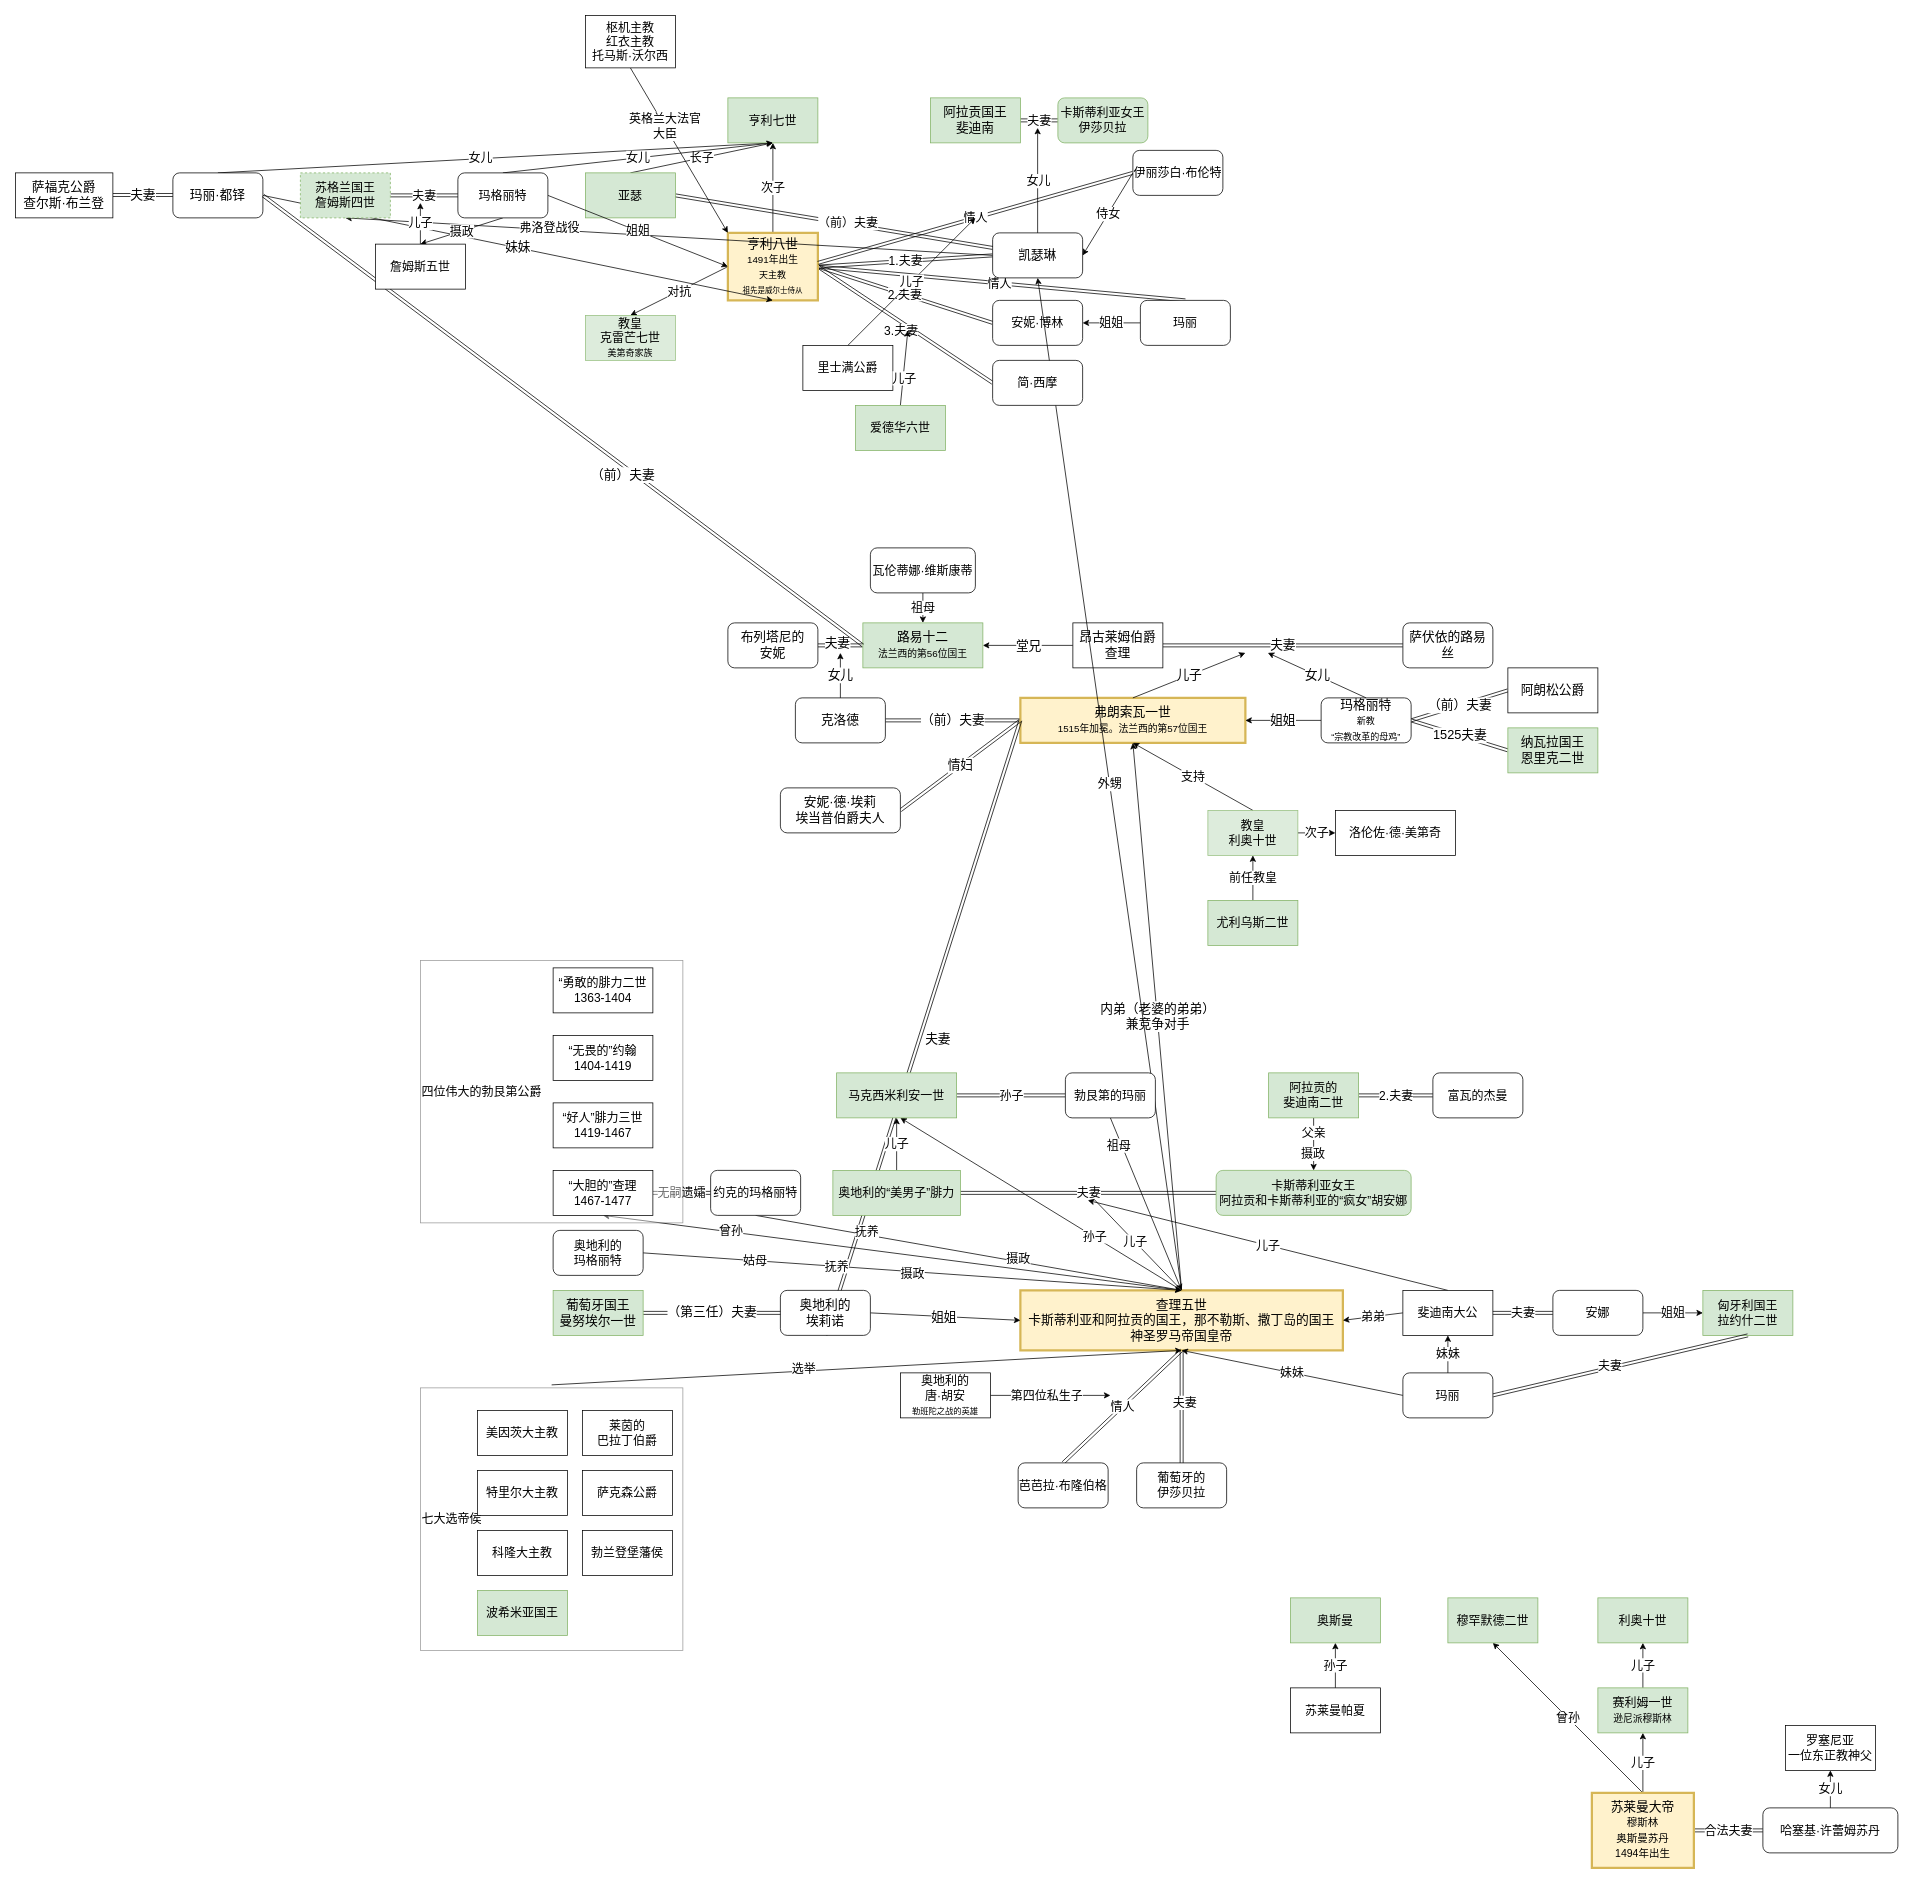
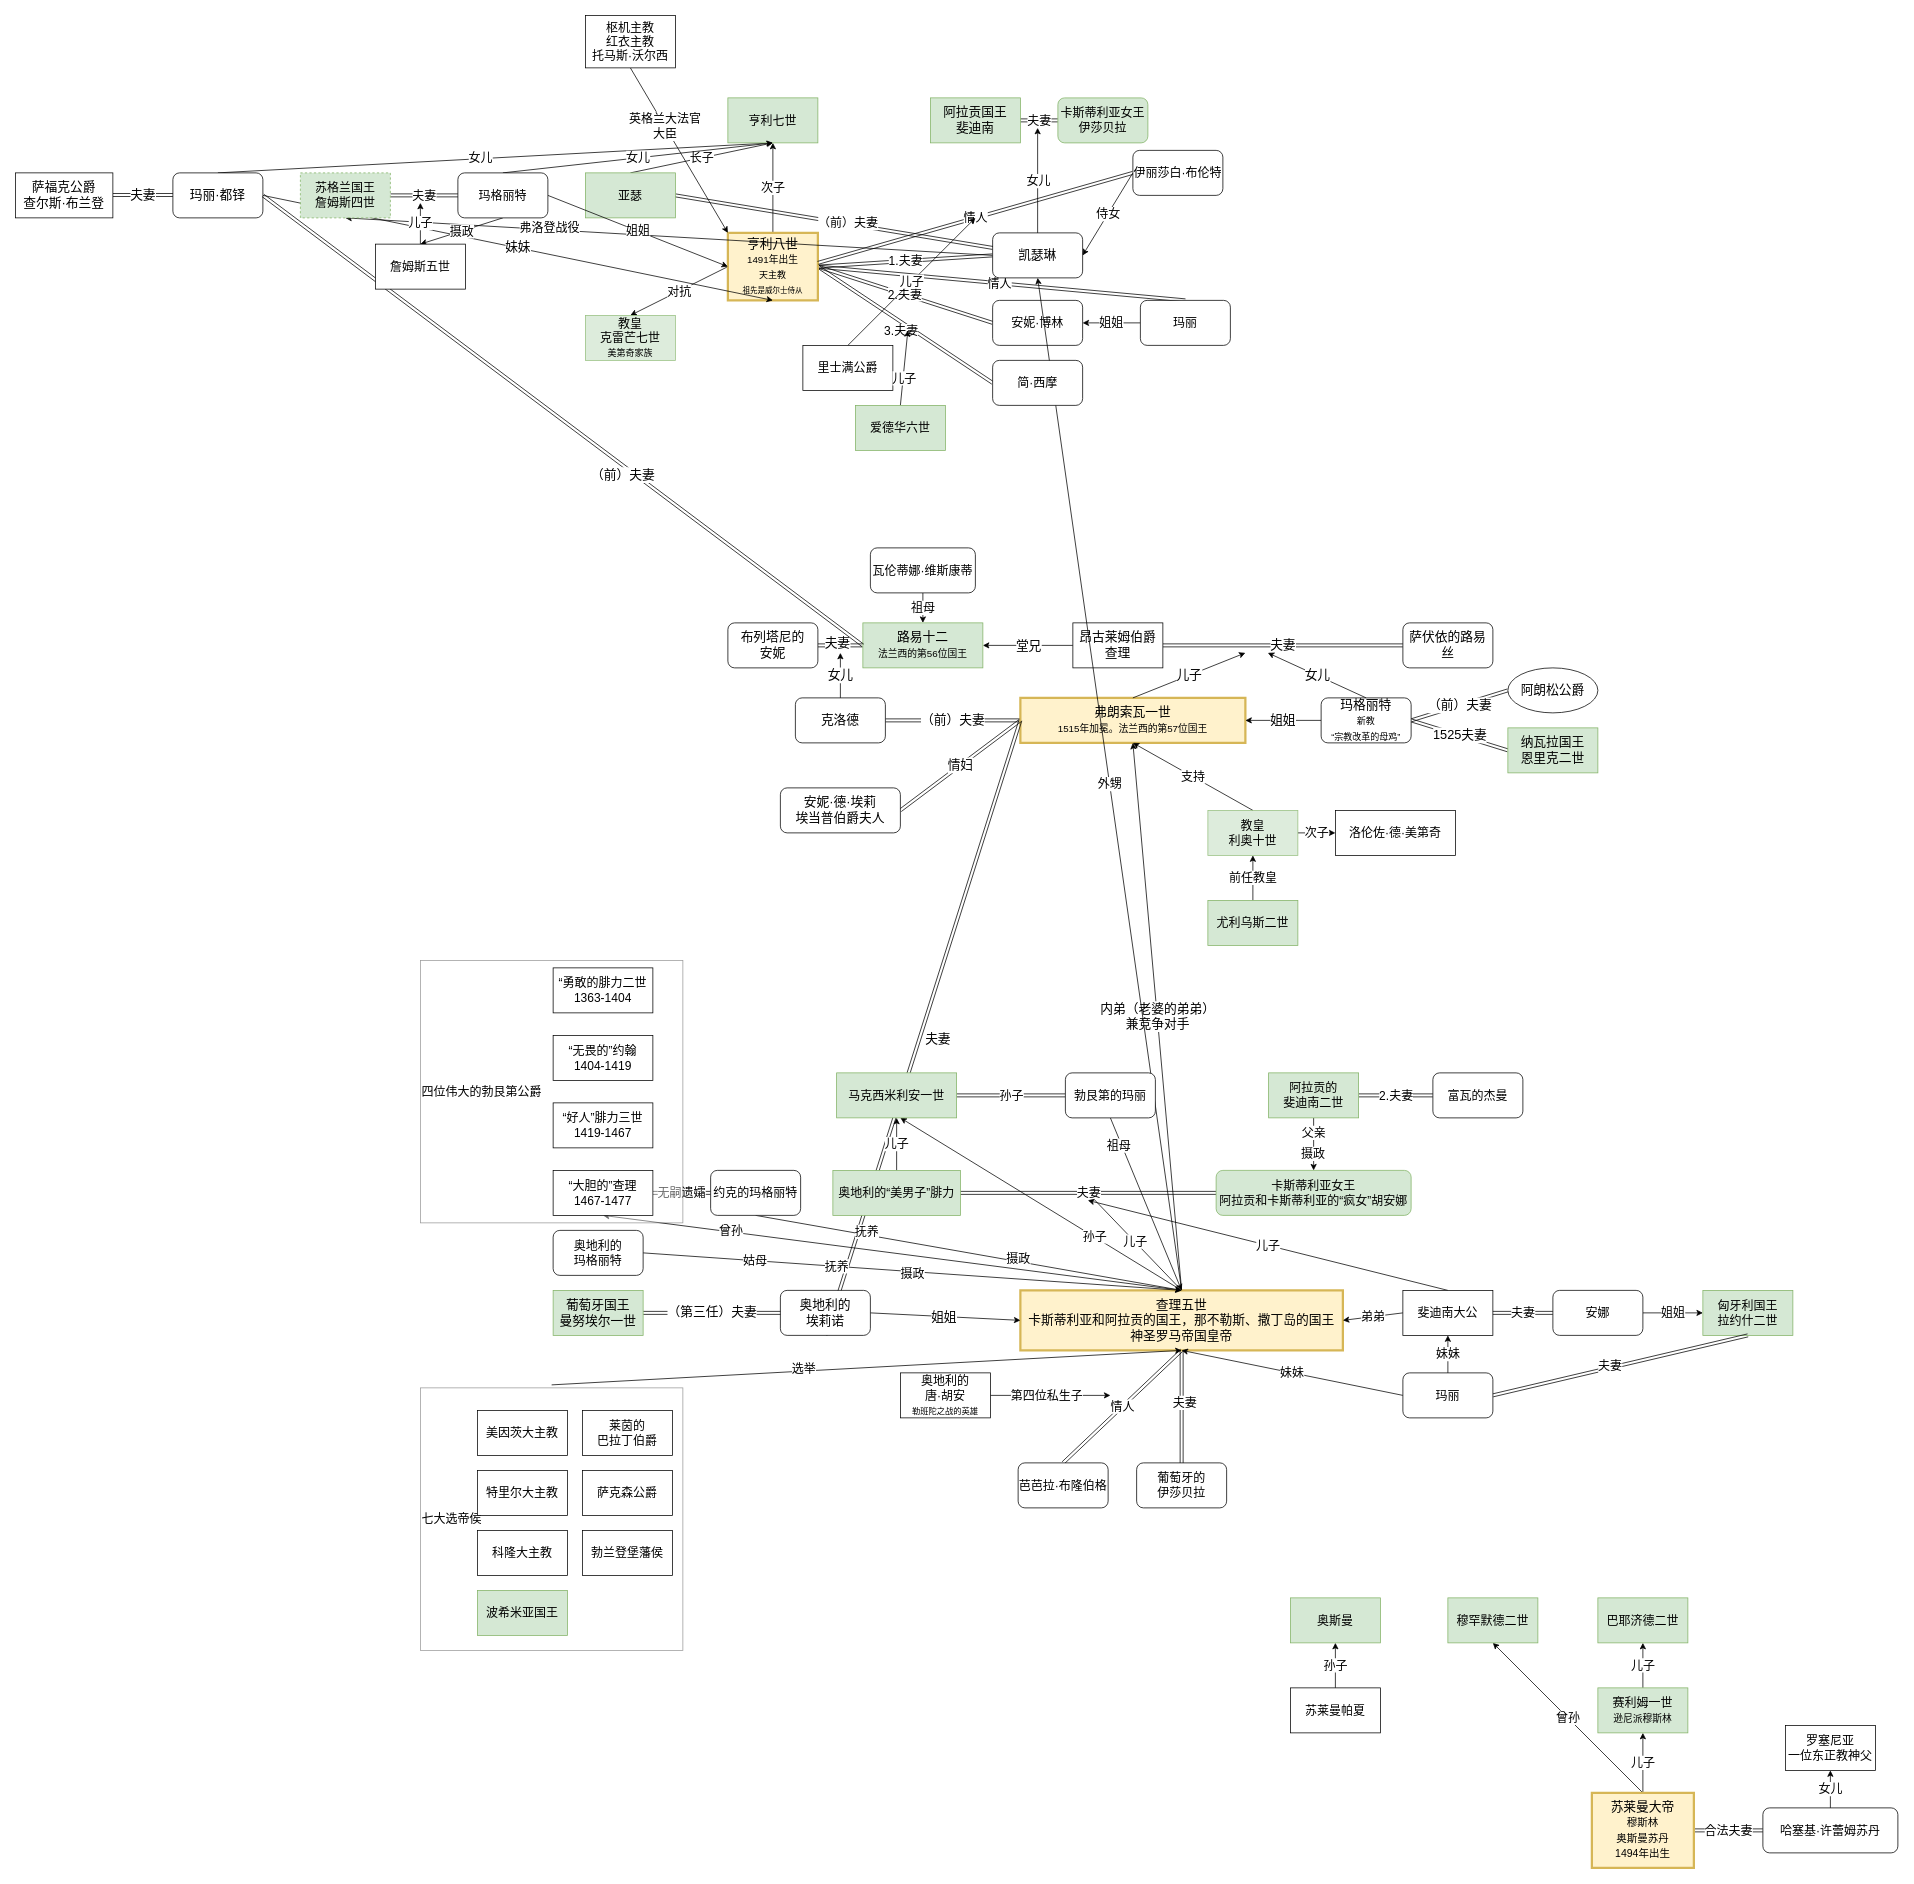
node "阿朗松公爵": shape rectangle -> ellipse
node "利奥十世": label "利奥十世" -> "巴耶济德二世"
